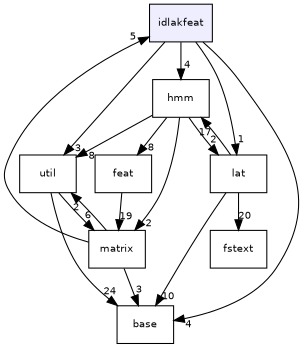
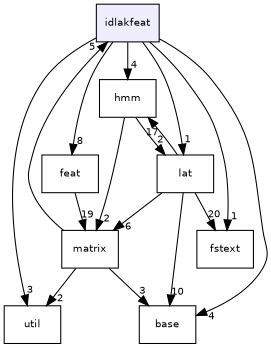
edge "idlakfeat" -> "fstext": added
edge "hmm" -> "feat": now "idlakfeat" -> "feat"
edge "hmm" -> "util": removed
edge "util" -> "matrix": now "lat" -> "matrix"
edge "util" -> "base": removed
